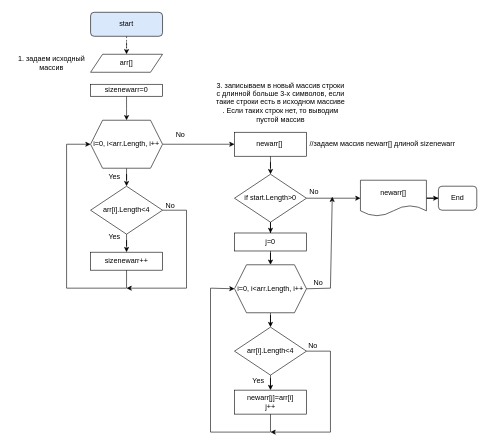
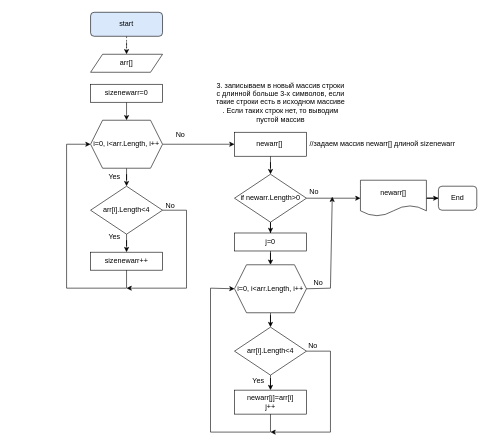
node "1. задаем исходный массив": removed
node "sizenewarr=0": size 72x12 -> 72x18
node "if start.Length>0": label "if start.Length>0" -> "if newarr.Length>0"
